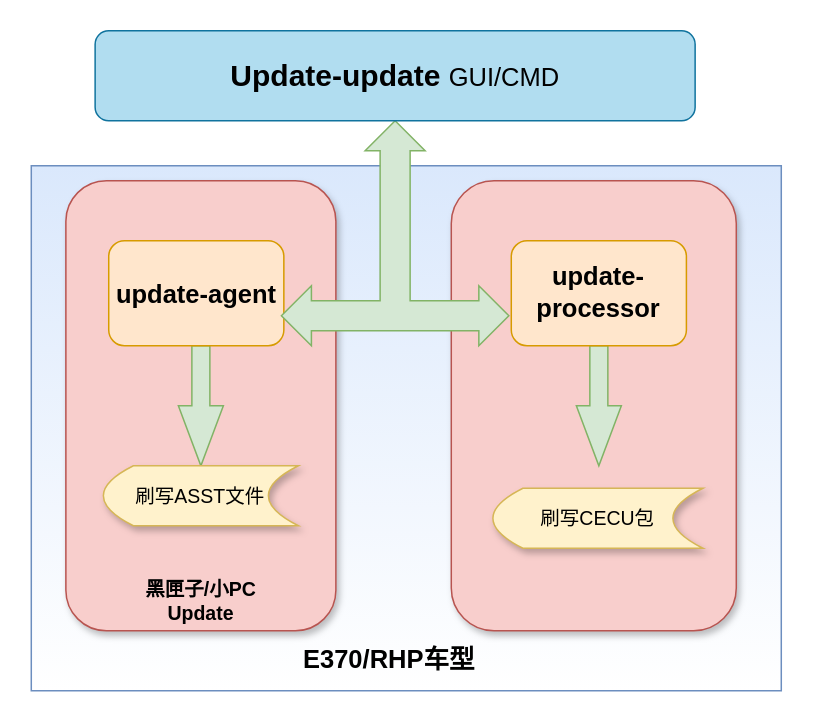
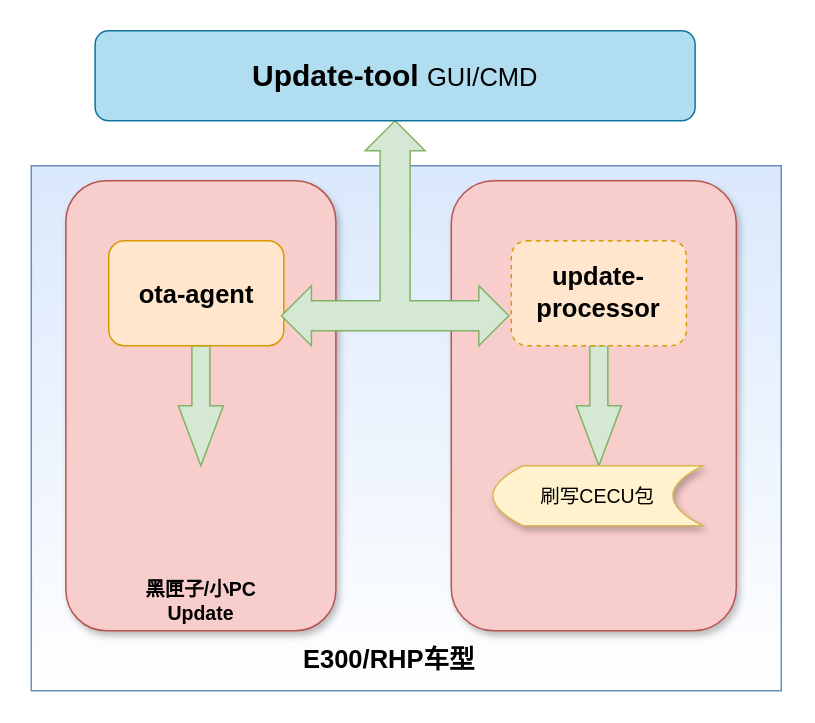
node "Update-update GUI/CMD": label "Update-update GUI/CMD" -> "Update-tool GUI/CMD"
node "update-agent": label "update-agent" -> "ota-agent"
node "update-processor": style solid -> dashed
node "刷写ASST文件": removed
node "刷写CECU包": moved (598, 518) -> (598, 496)
node "E370/RHP车型": label "E370/RHP车型" -> "E300/RHP车型"
